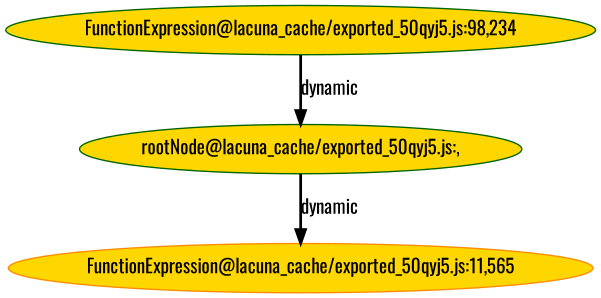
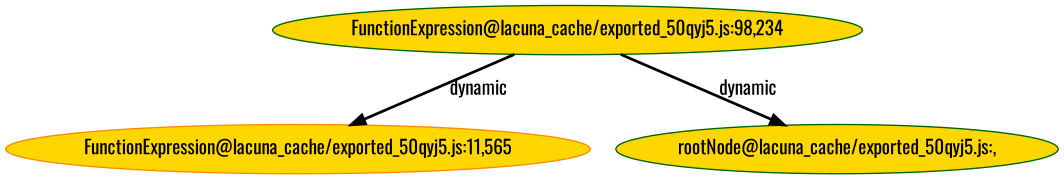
edge "rootNode@lacuna_cache/exported_50qyj5.js:," -> "FunctionExpression@lacuna_cache/exported_50qyj5.js:11,565": now "FunctionExpression@lacuna_cache/exported_50qyj5.js:98,234" -> "FunctionExpression@lacuna_cache/exported_50qyj5.js:11,565"
